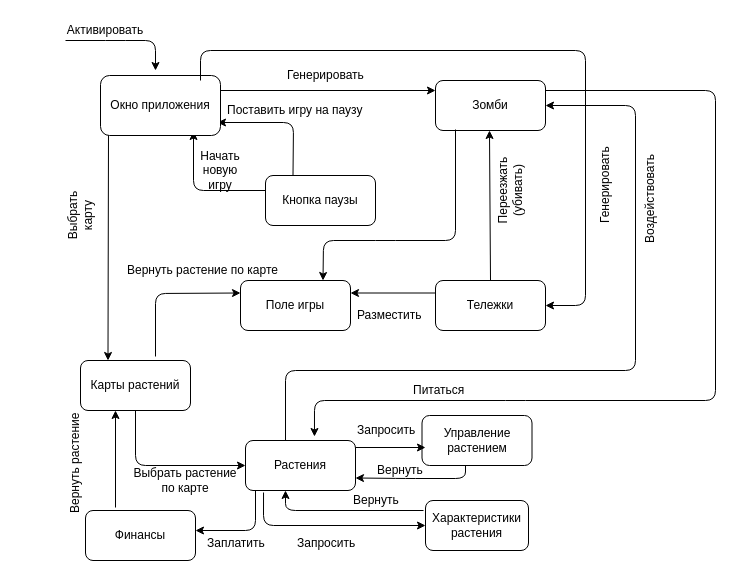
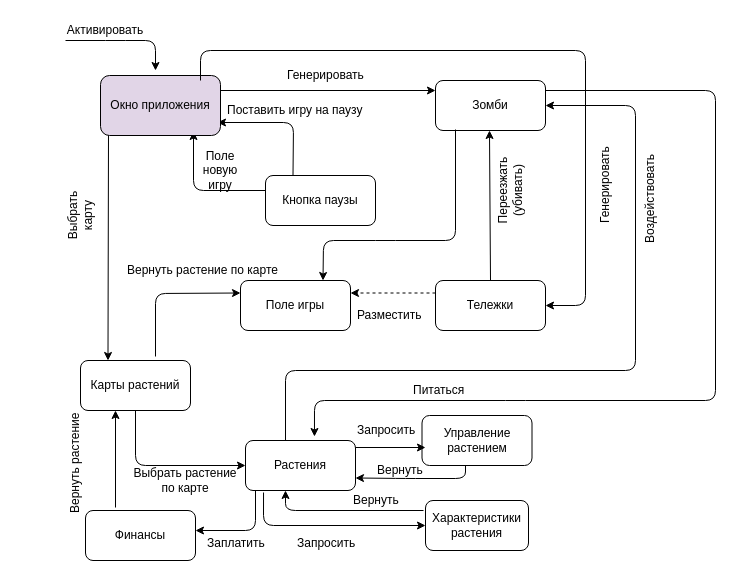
node "Окно приложения": fillcolor #ffffff -> #e1d5e7
node "Начать новую игру": label "Начать новую игру" -> "Поле новую игру"
edge "Тележки" -> "Поле игры": style solid -> dashed
